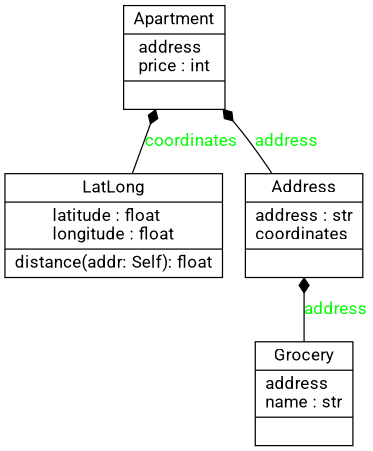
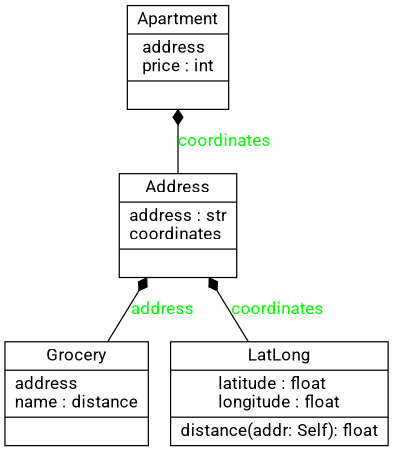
edge "Address" -> "Apartment": label "address" -> "coordinates"
edge "LatLong" -> "Apartment": now "LatLong" -> "Address"
node "Grocery": text "name : str" -> "name : distance"
